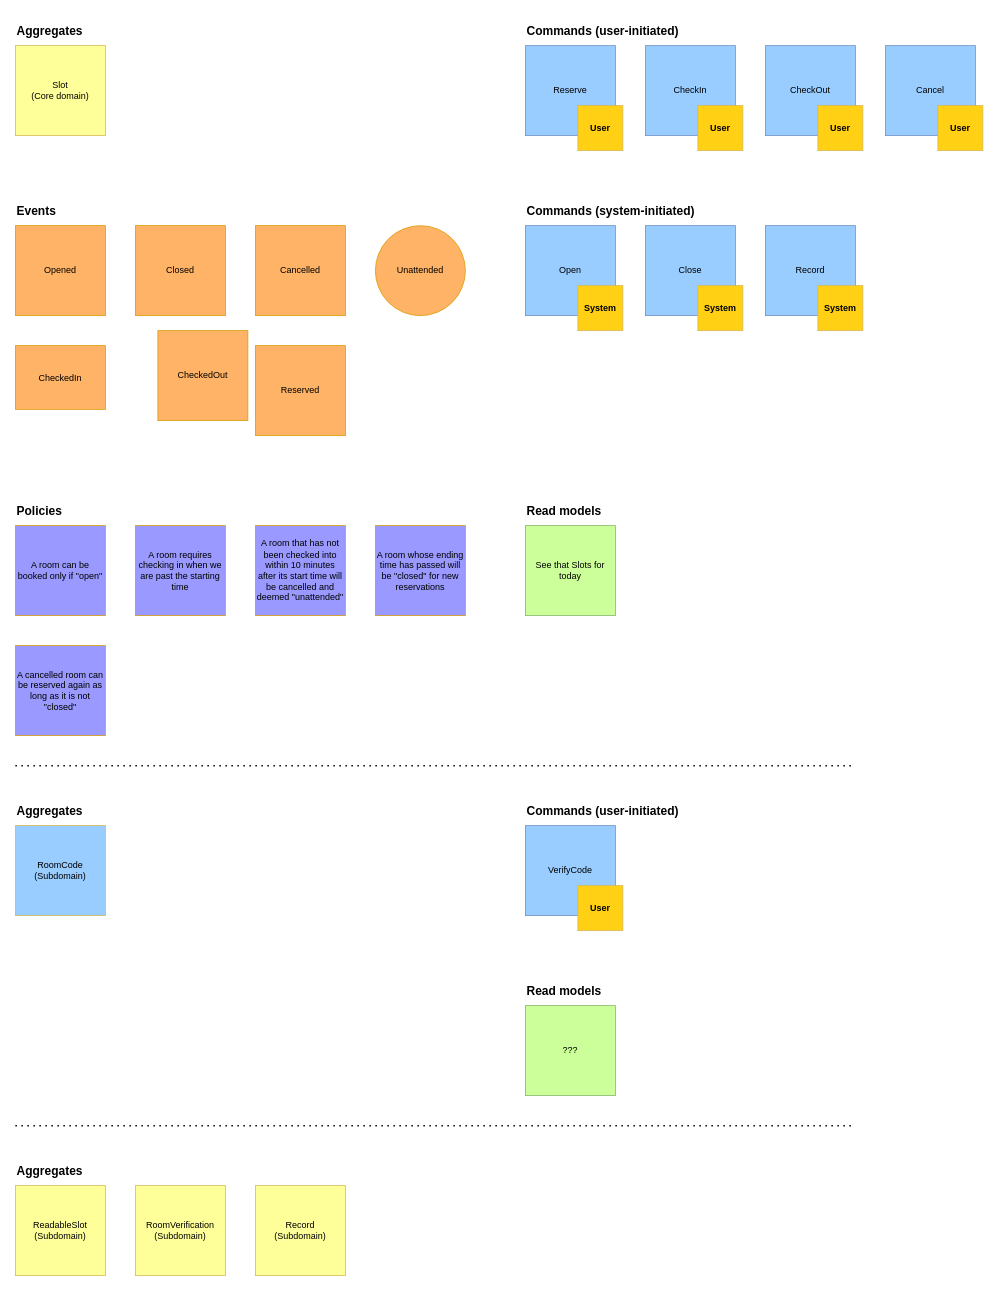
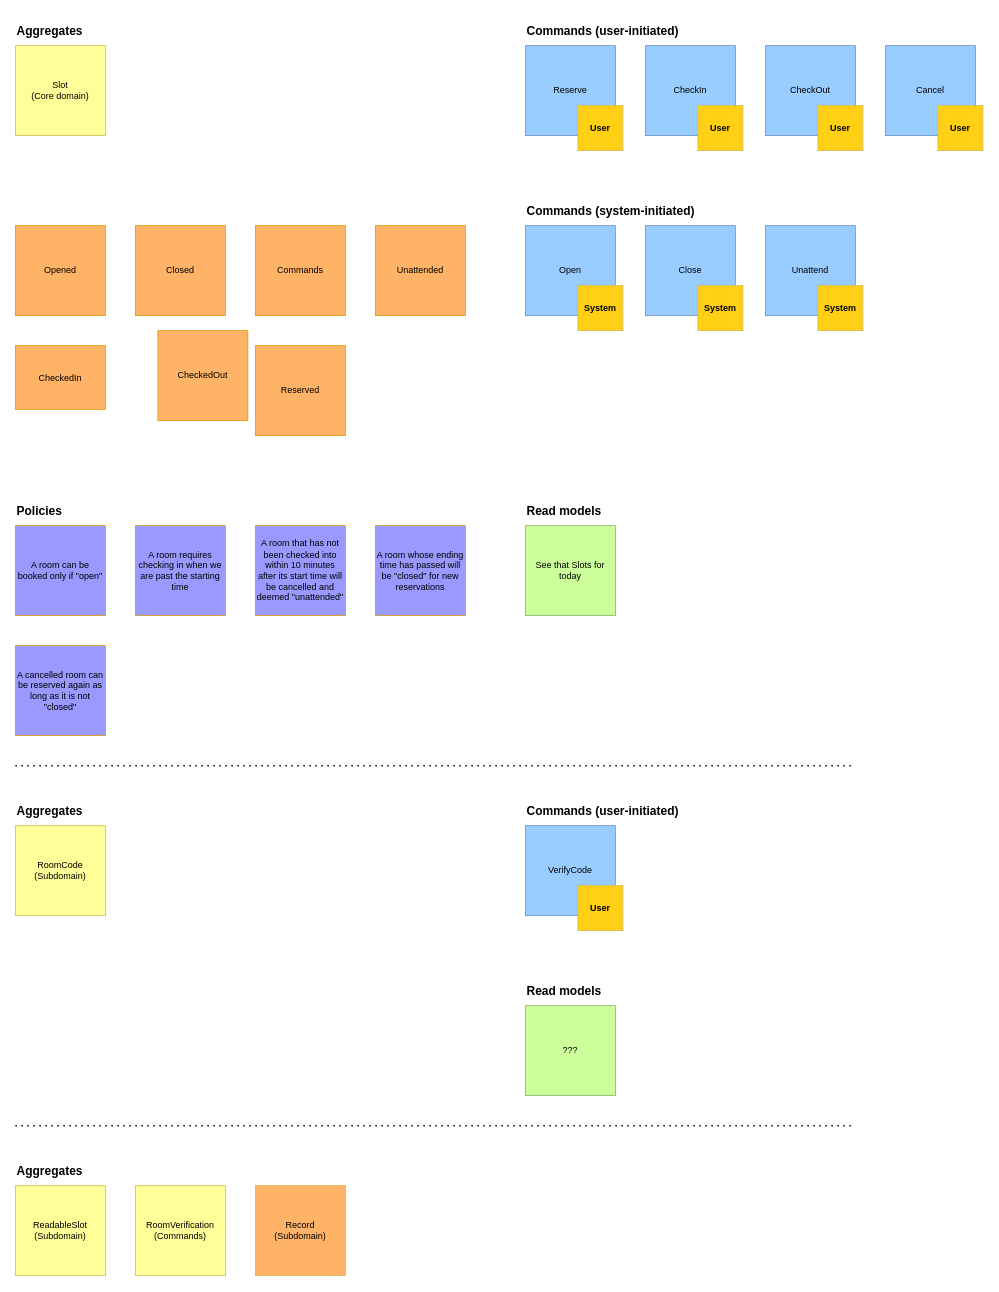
node "Events": removed
node "Cancelled": label "Cancelled" -> "Commands"
node "Unattended": shape ellipse -> rectangle
node "Record": label "Record" -> "Unattend"
node "RoomCode (Subdomain)": fillcolor #99ccff -> #ffff99
node "RoomVerification (Subdomain)": label "RoomVerification (Subdomain)" -> "RoomVerification (Commands)"
node "Record (Subdomain)": fillcolor #ffff99 -> #ffb366
